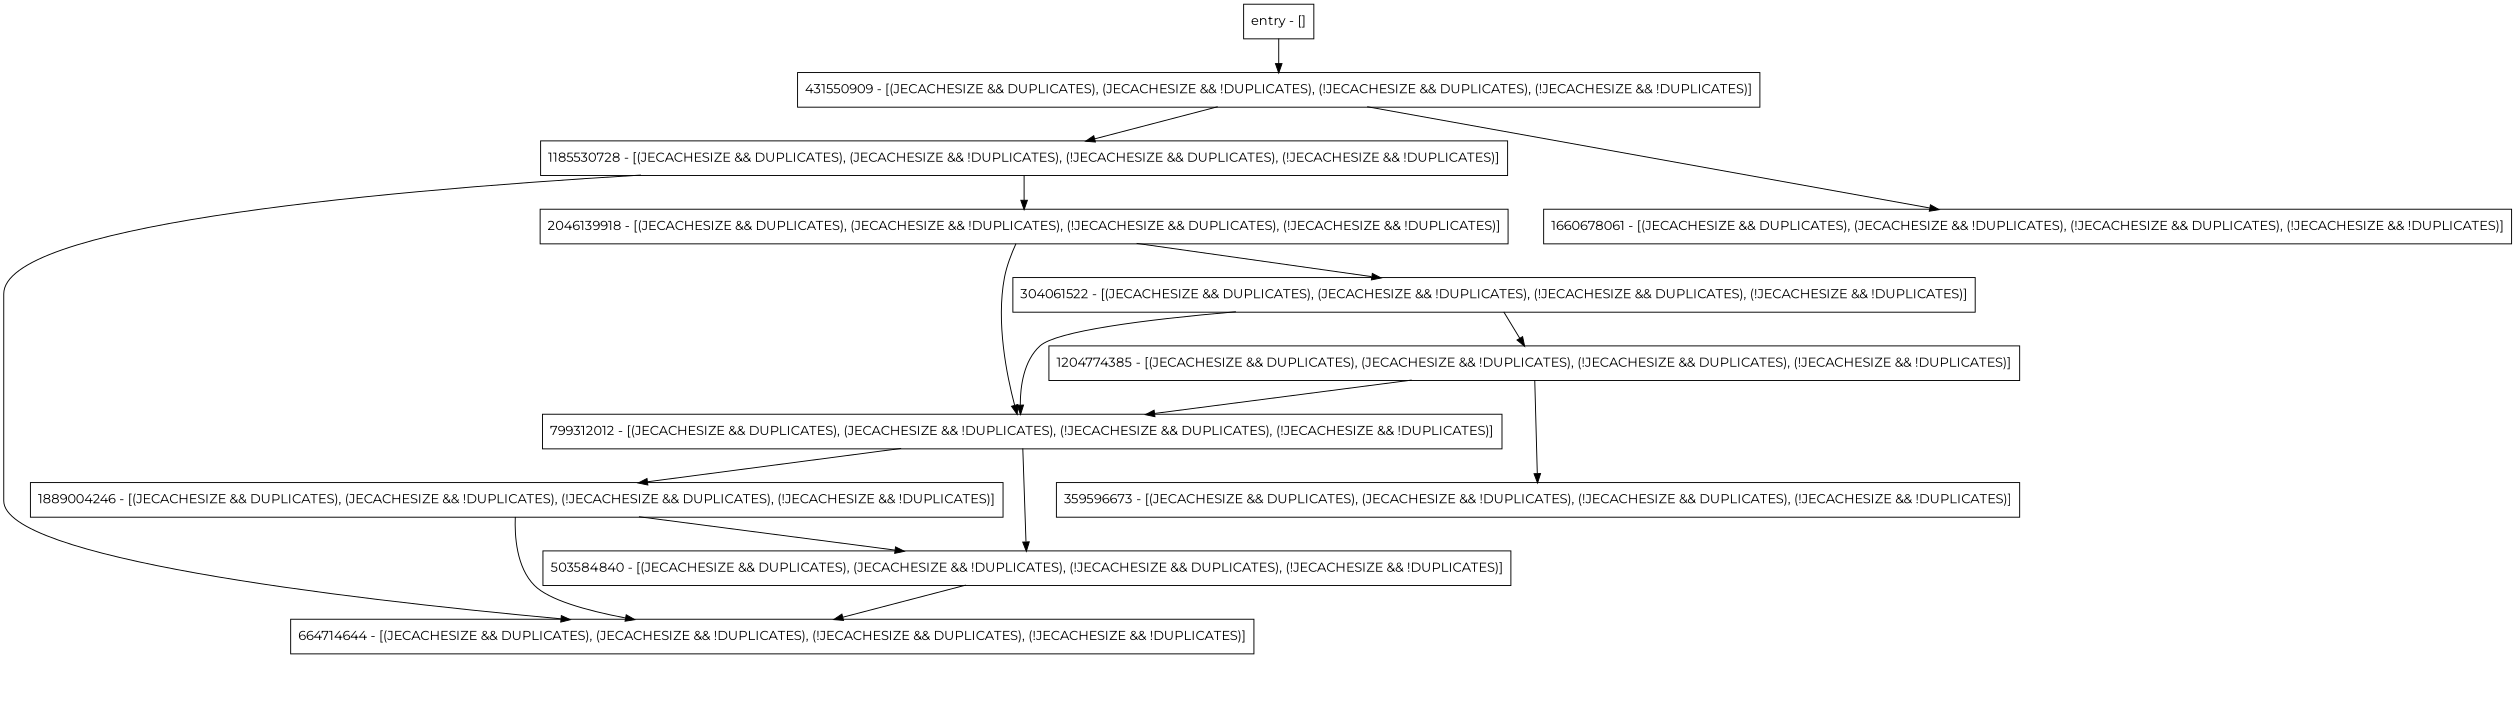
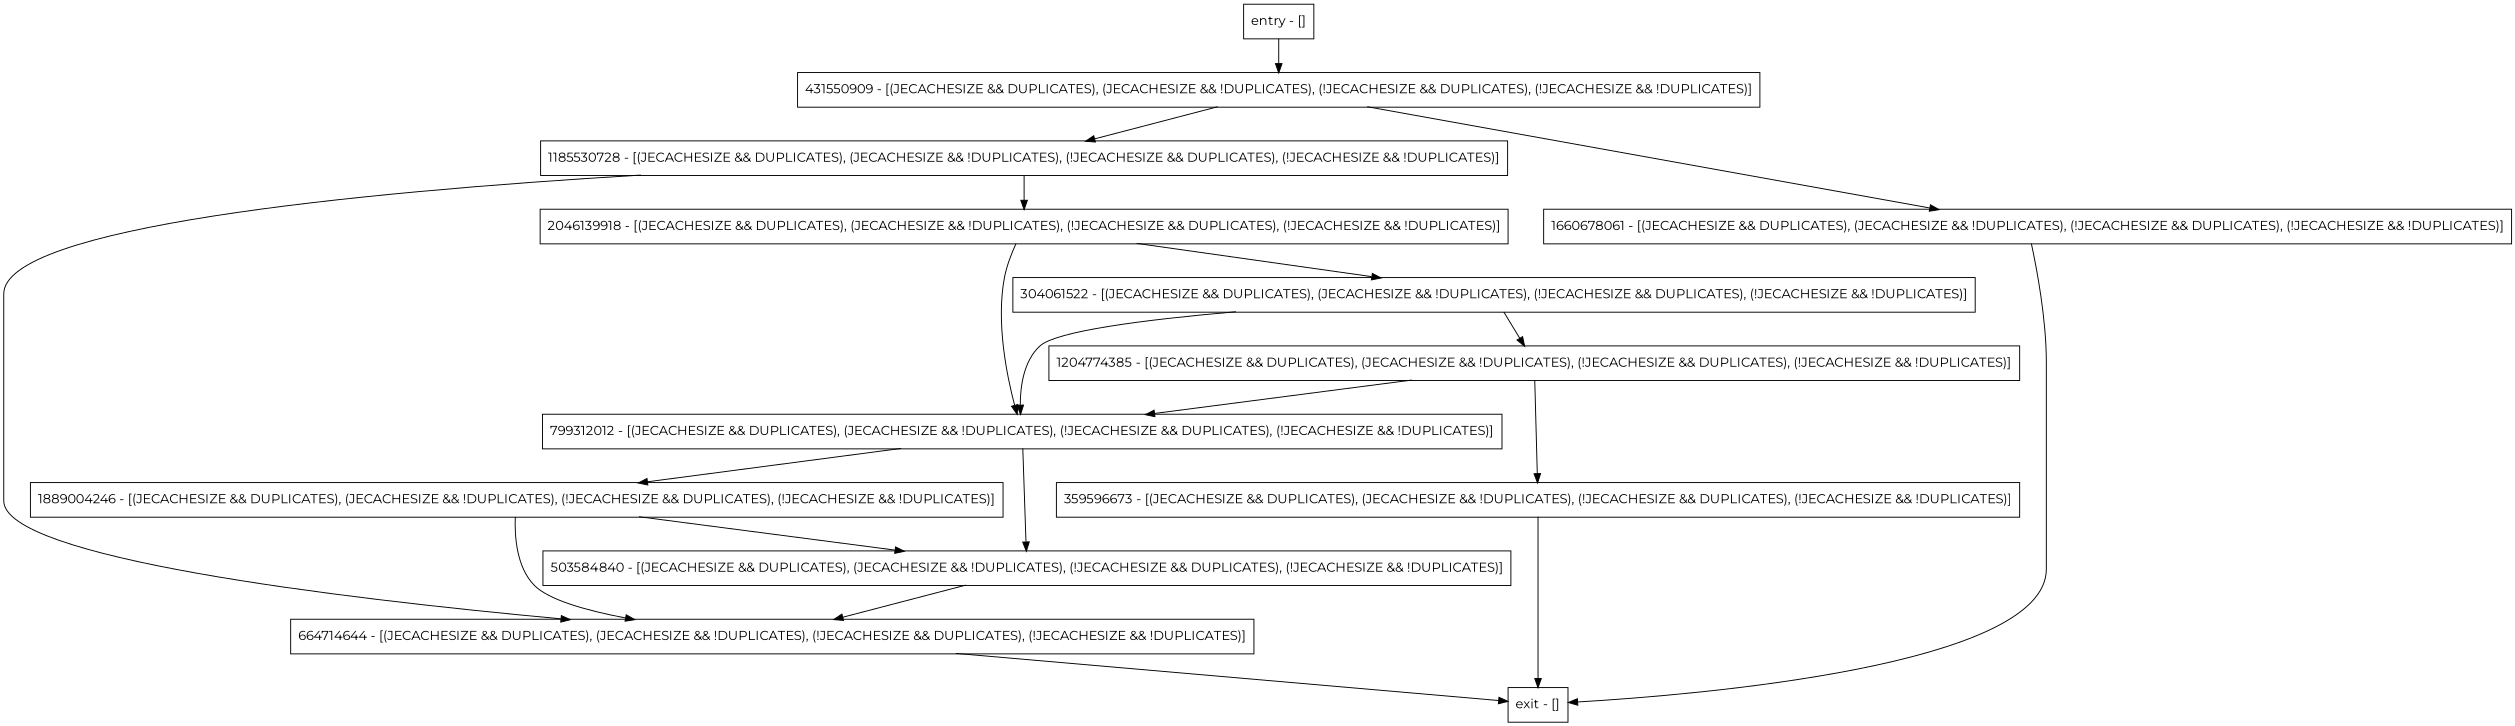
node "exit - []": added
